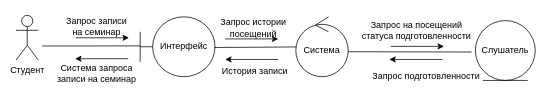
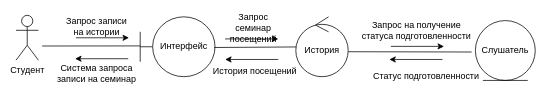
node "Запрос записи на семинар": label "Запрос записи на семинар" -> "Запрос записи на истории"
node "Запрос истории посещений": label "Запрос истории посещений" -> "Запрос семинар посещений"
node "Запрос на посещений статуса подготовленности": label "Запрос на посещений статуса подготовленности" -> "Запрос на получение статуса подготовленности"
node "Система": label "Система" -> "История"
node "История записи": label "История записи" -> "История посещений"
node "Запрос подготовленности": label "Запрос подготовленности" -> "Статус подготовленности"
